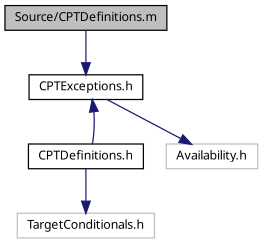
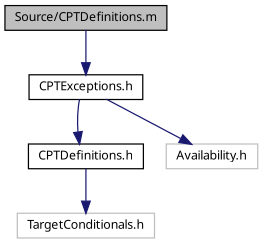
edge "CPTDefinitions.h" -> "CPTExceptions.h": reversed
